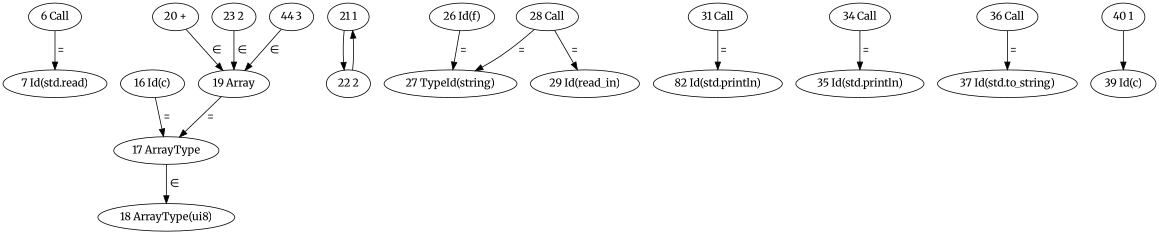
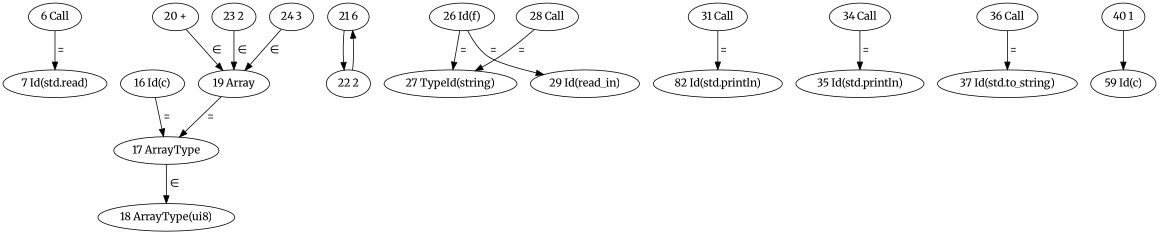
node "44 3": label "44 3" -> "24 3"
node "21 1": label "21 1" -> "21 6"
edge "28 Call" -> "29 Id(read_in)": now "26 Id(f)" -> "29 Id(read_in)"
node "39 Id(c)": label "39 Id(c)" -> "59 Id(c)"
